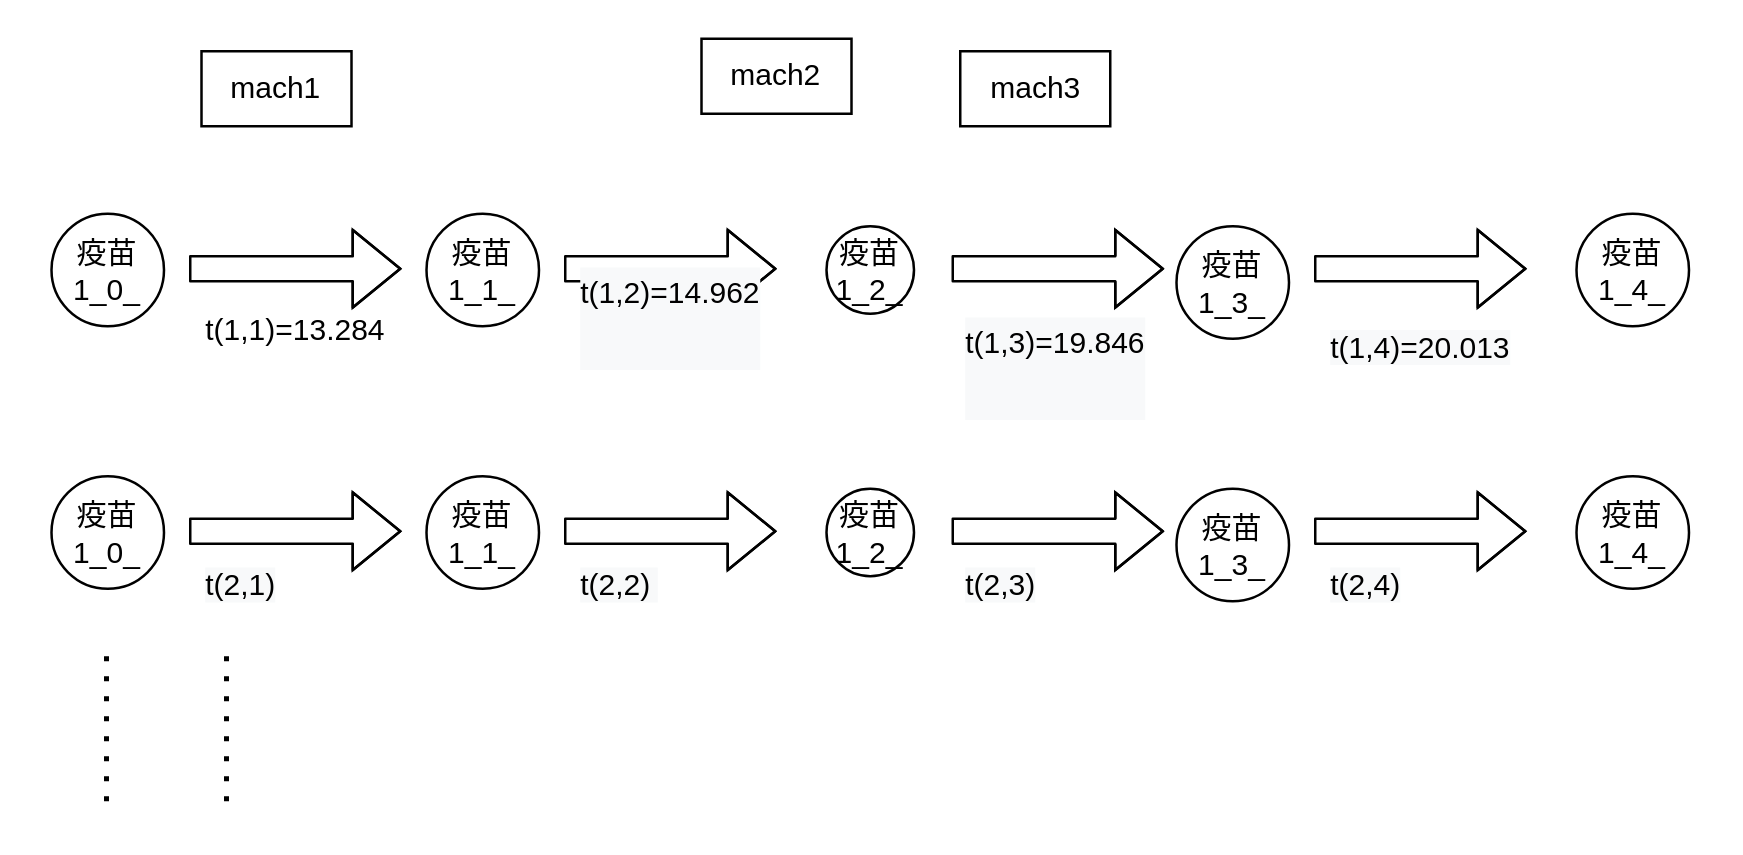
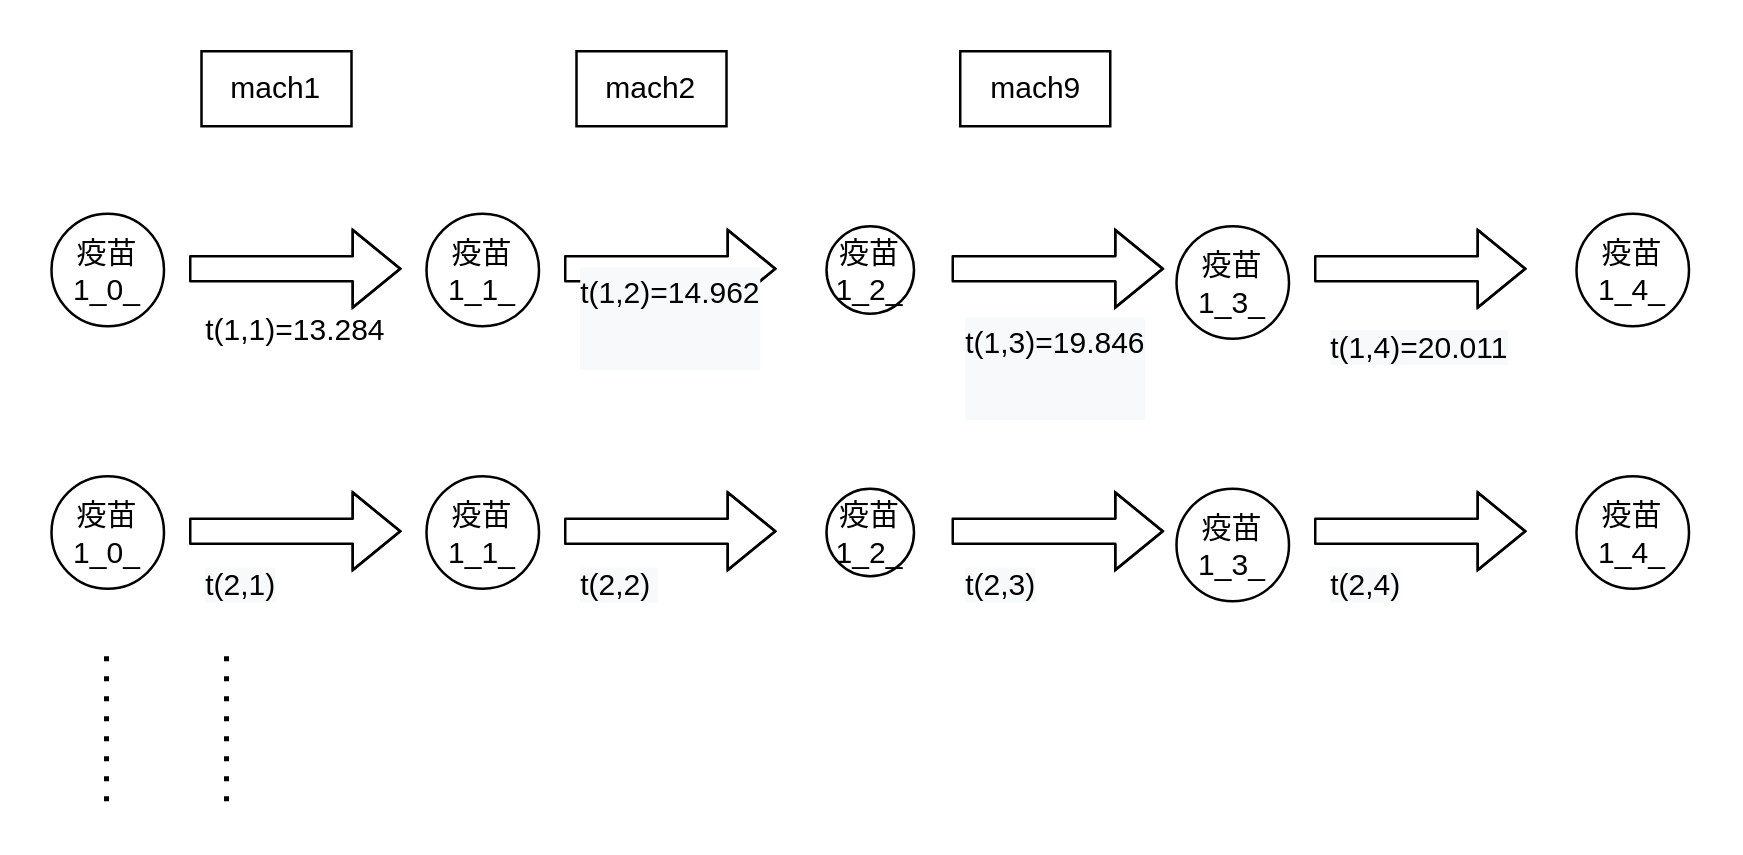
node "mach2": moved (776, 76) -> (651, 89)
node "mach3": label "mach3" -> "mach9"
node "t(1,4)=20.013": label "t(1,4)=20.013" -> "t(1,4)=20.011"
